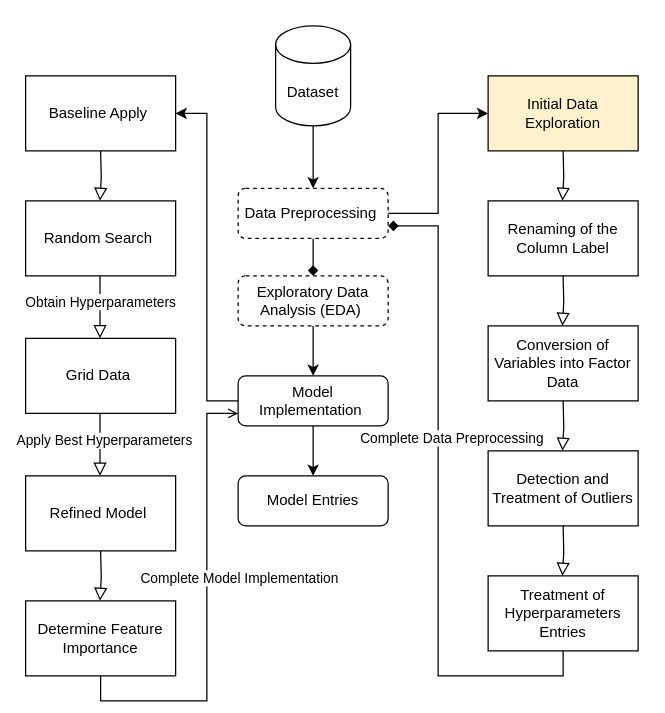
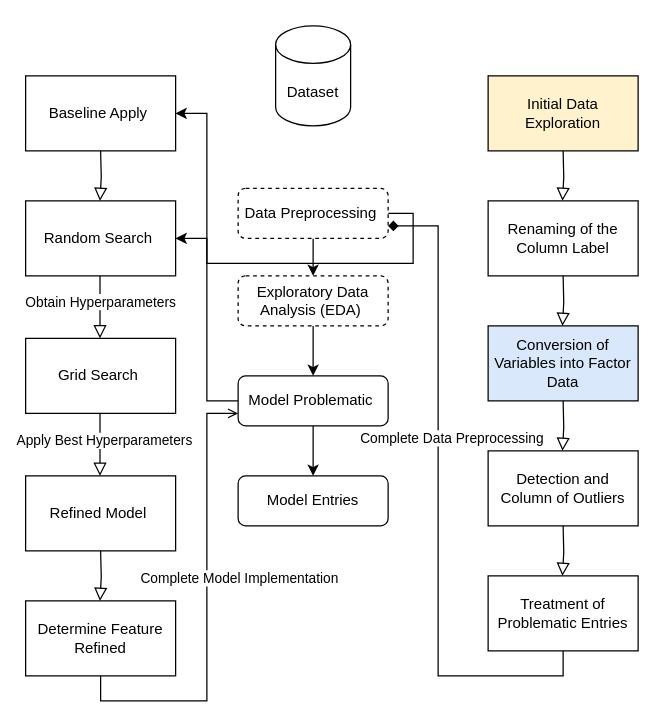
edge "Dataset" -> "Data Preprocessing": removed
edge "Data Preprocessing" -> "Initial Data Exploration": now "Data Preprocessing" -> "Random Search"
edge "Data Preprocessing" -> "Exploratory Data Analysis (EDA)": arrowhead diamond -> classic
node "Conversion of Variables into Factor Data": fillcolor #ffffff -> #dae8fc
node "Grid Data": label "Grid Data" -> "Grid Search"
node "Model Implementation": label "Model Implementation" -> "Model Problematic"
node "Detection and Treatment of Outliers": label "Detection and Treatment of Outliers" -> "Detection and Column of Outliers"
node "Treatment of Hyperparameters Entries": label "Treatment of Hyperparameters Entries" -> "Treatment of Problematic Entries"
node "Determine Feature Importance": label "Determine Feature Importance" -> "Determine Feature Refined"
